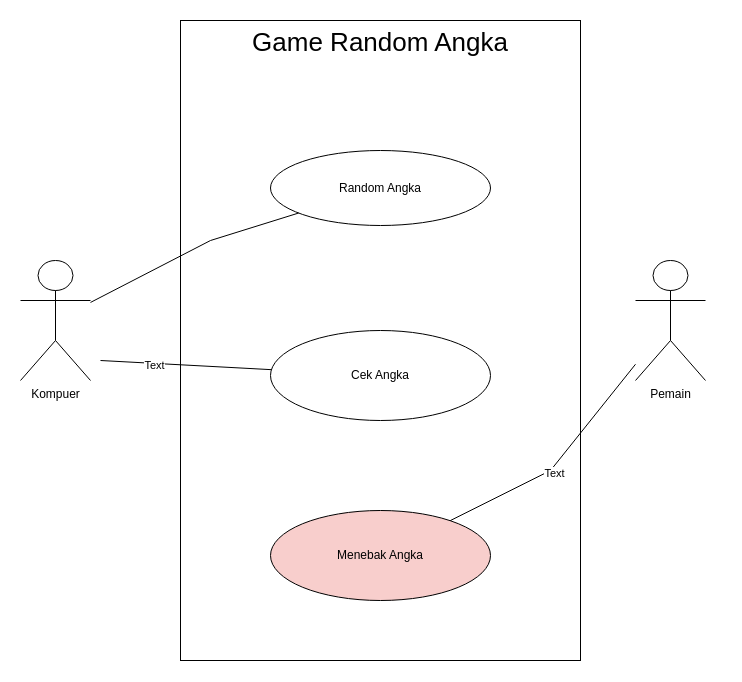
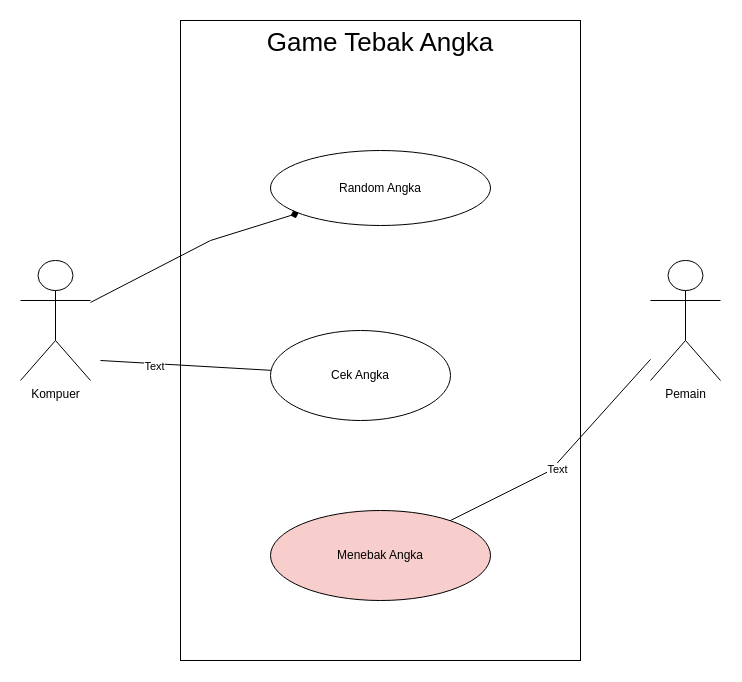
node "Game Random Angka": label "Game Random Angka" -> "Game Tebak Angka"
edge "Random Angka" -- "Kompuer": arrowhead none -> diamond
node "Pemain": moved (671, 321) -> (686, 321)
node "Cek Angka": size 220x90 -> 180x90
